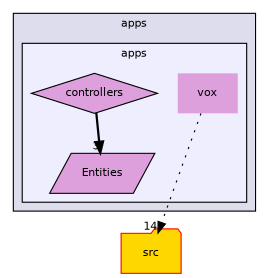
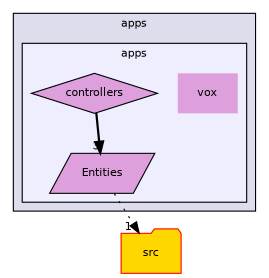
edge "vox" -> "src": now "Entities" -> "src"
